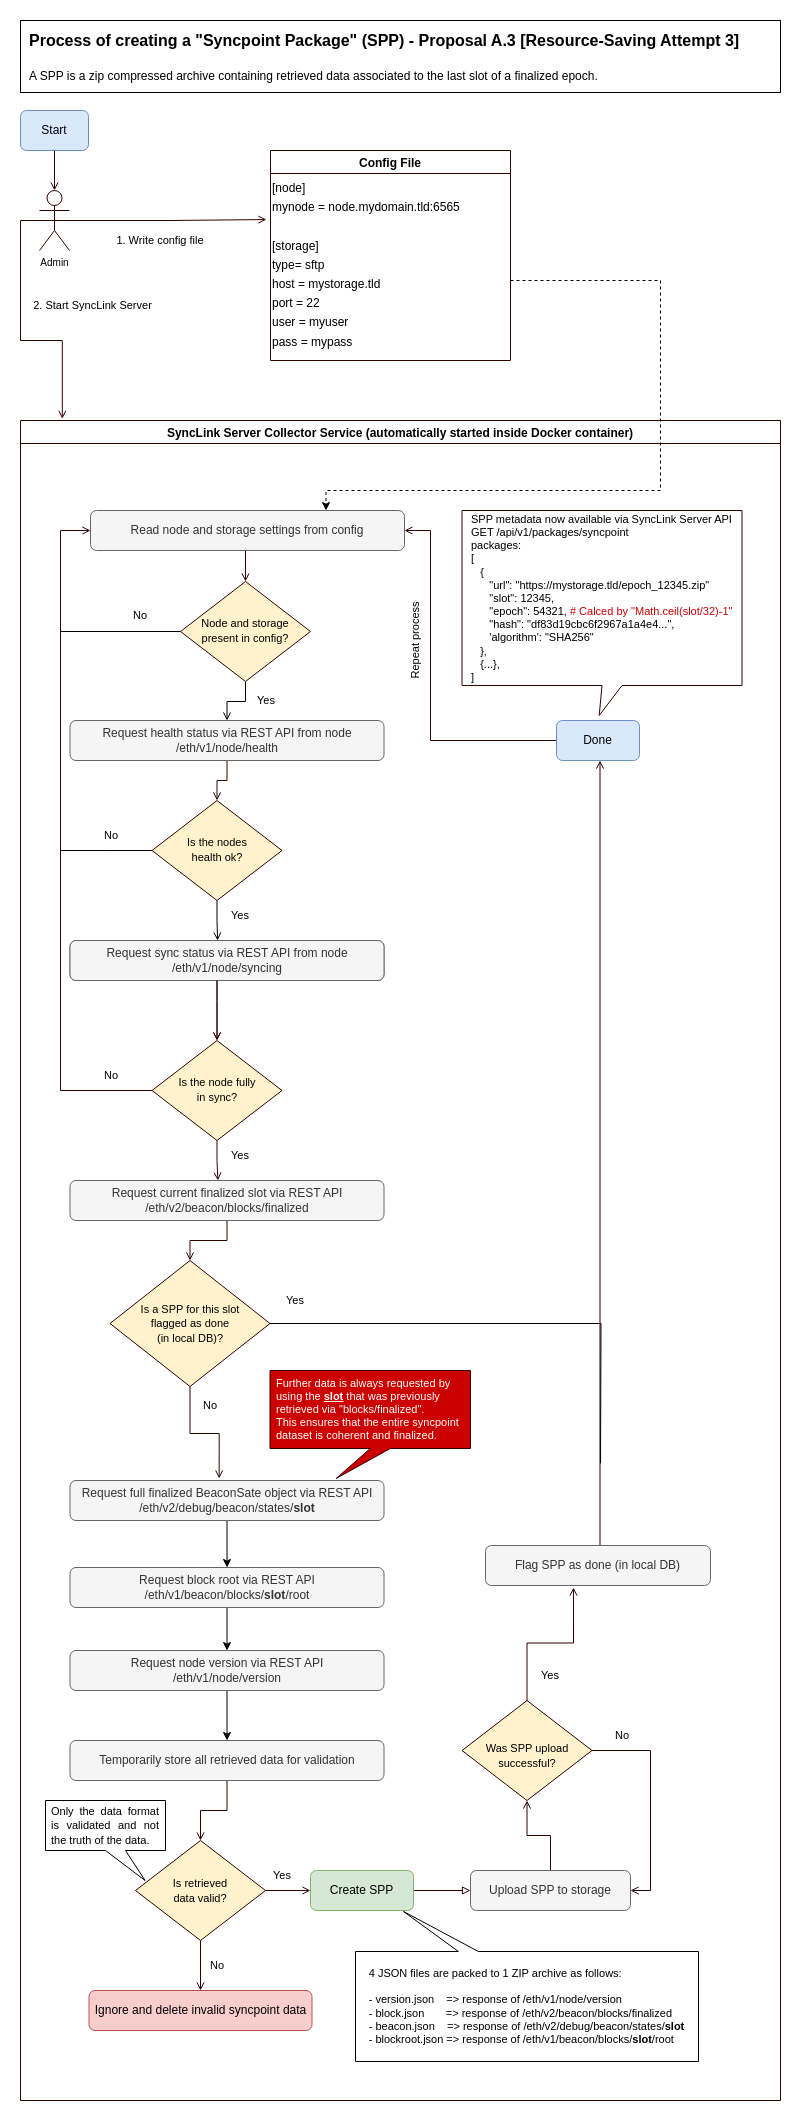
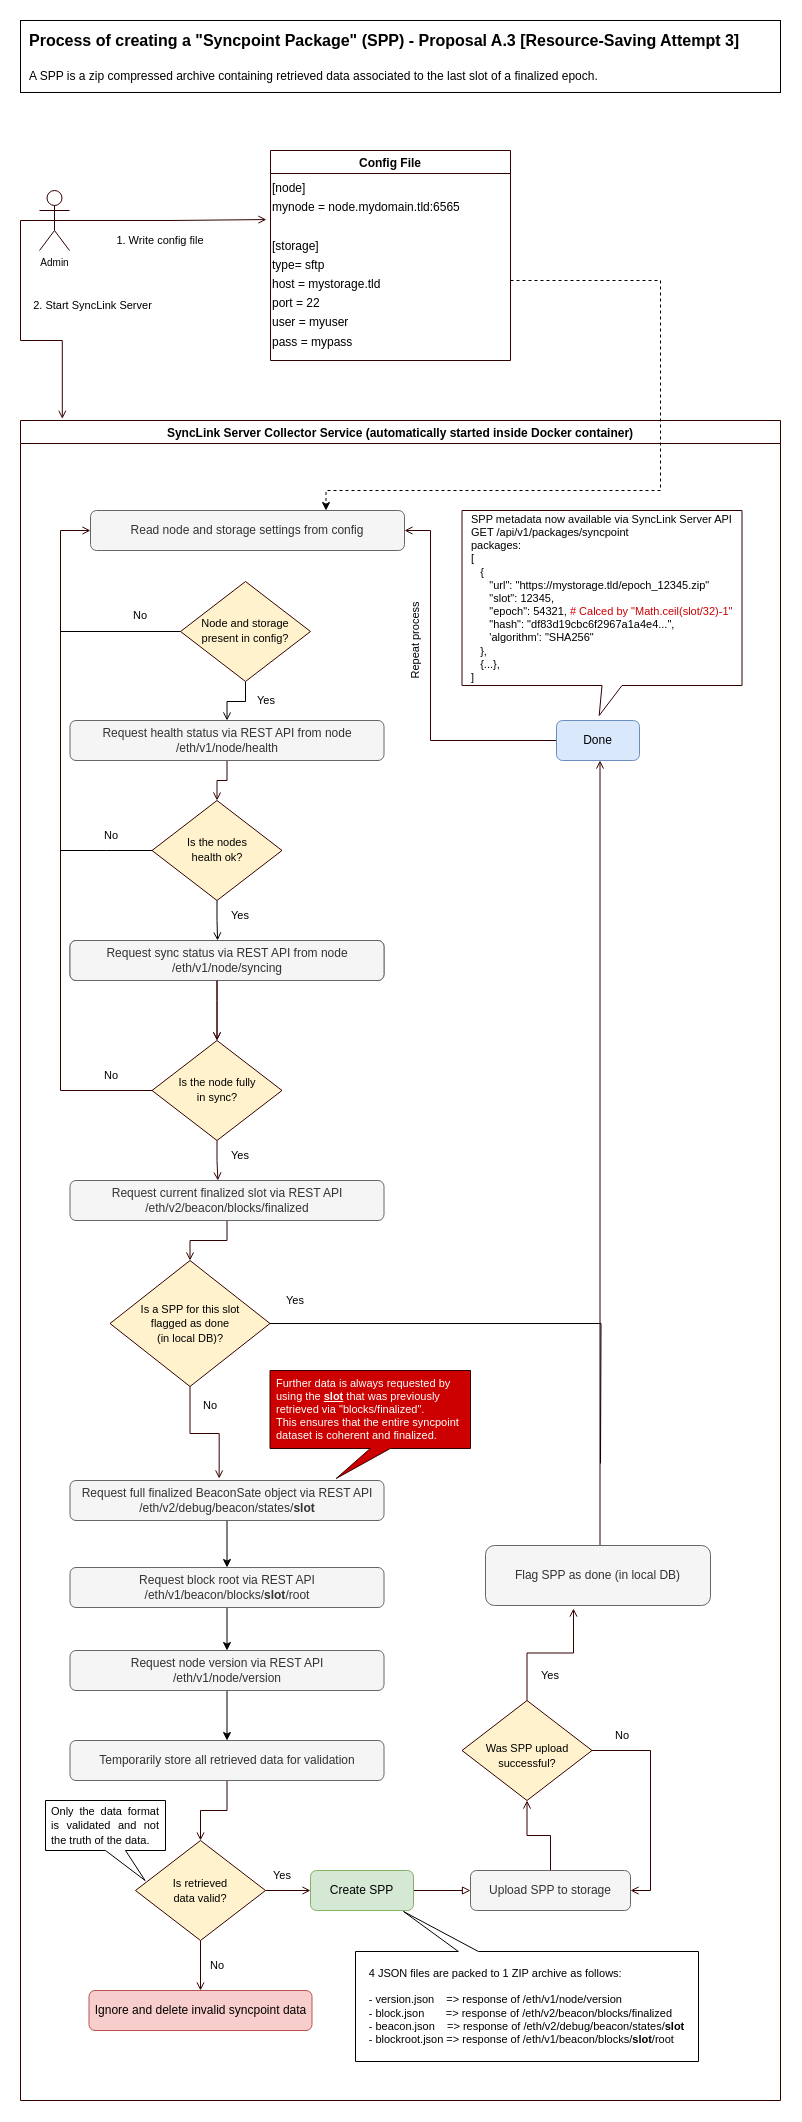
node "Start": removed
edge "Start" -> "Admin": removed
edge "Read node and storage settings from config" -> "Node and storage present in config?": removed
node "Flag SPP as done (in local DB)": size 225x40 -> 225x60
